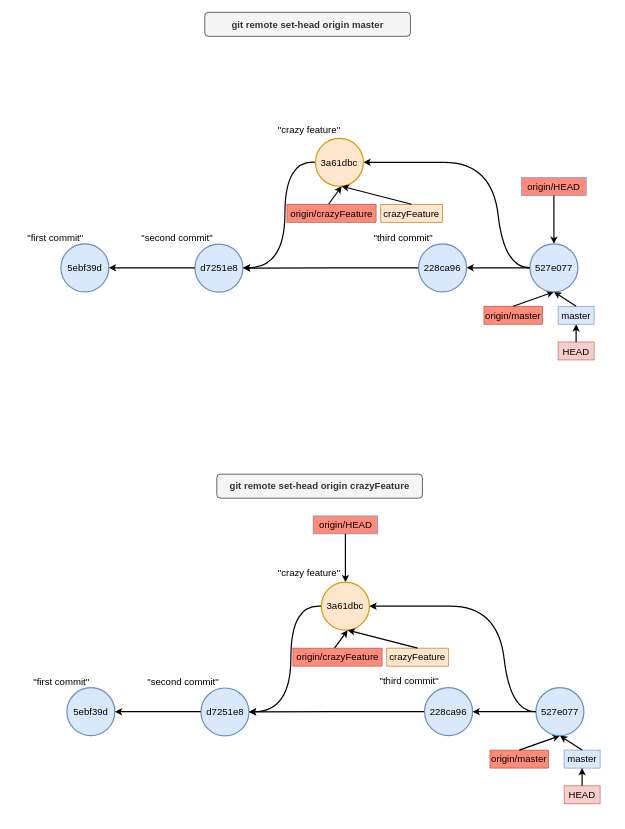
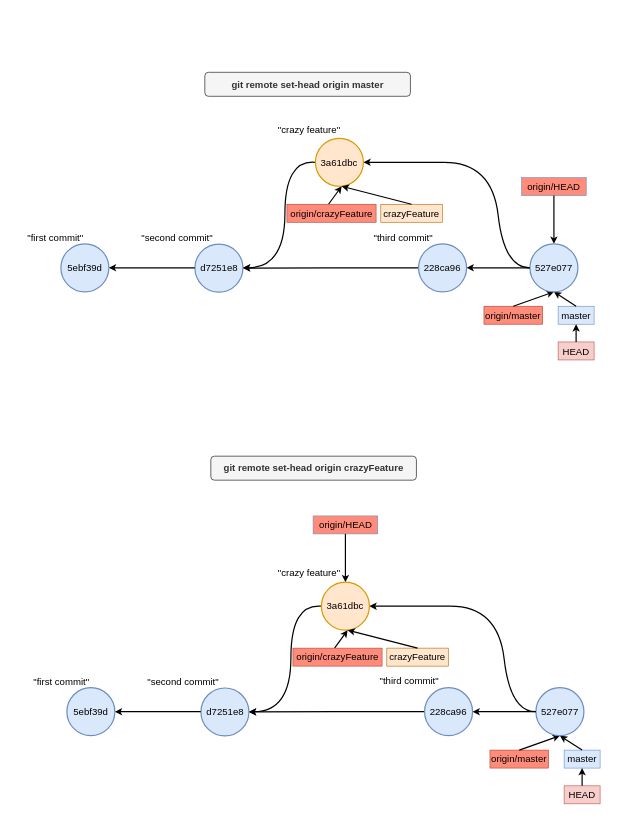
node "git remote set-head origin master": moved (308, 24) -> (308, 84)
node "git remote set-head origin crazyFeature": moved (320, 486) -> (314, 468)
